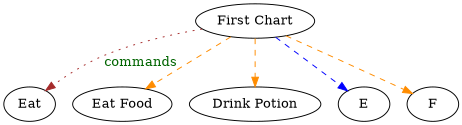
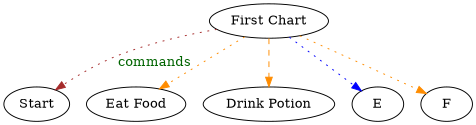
edge "First Chart" -> "Eat Food": style dashed -> dotted
edge "First Chart" -> "E": style dashed -> dotted
edge "First Chart" -> "F": style dashed -> dotted
node "Eat": label "Eat" -> "Start"
